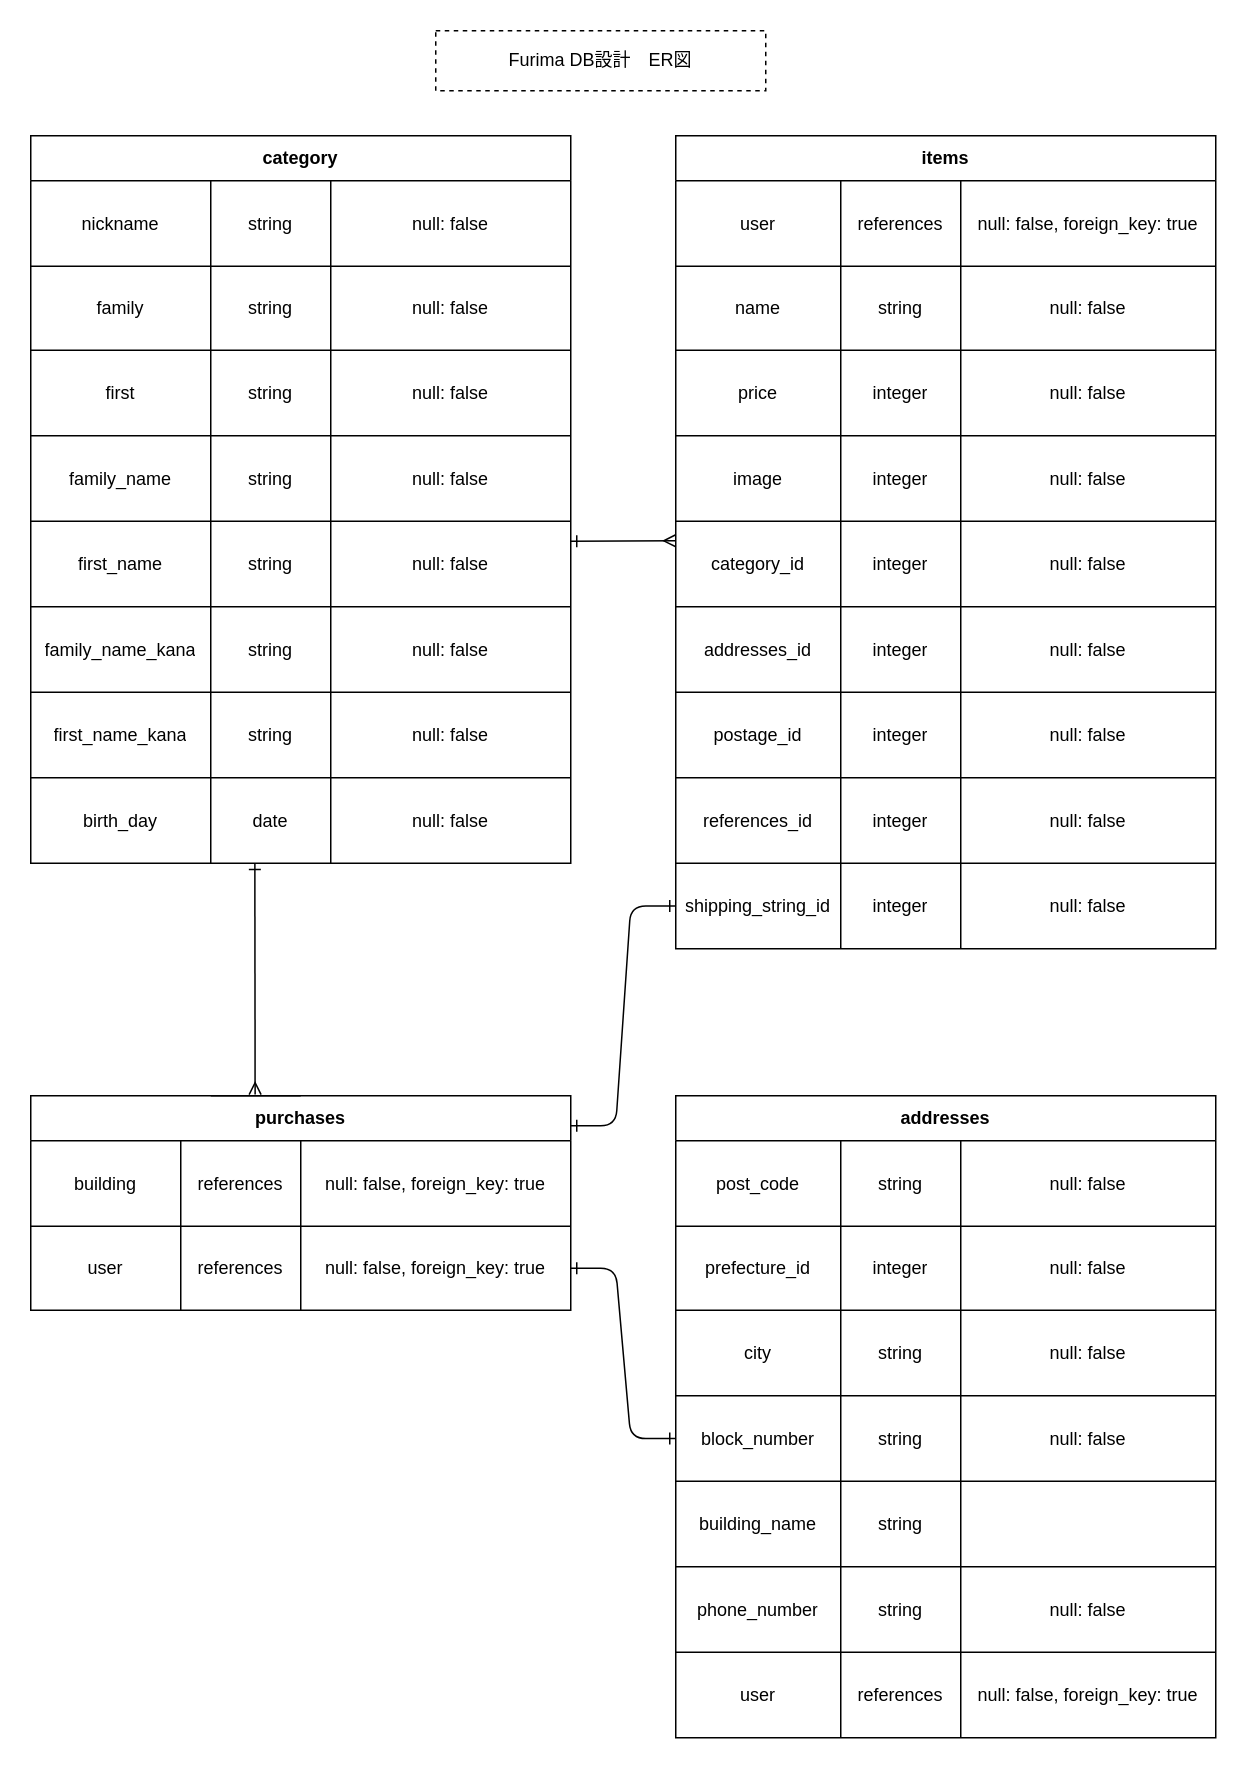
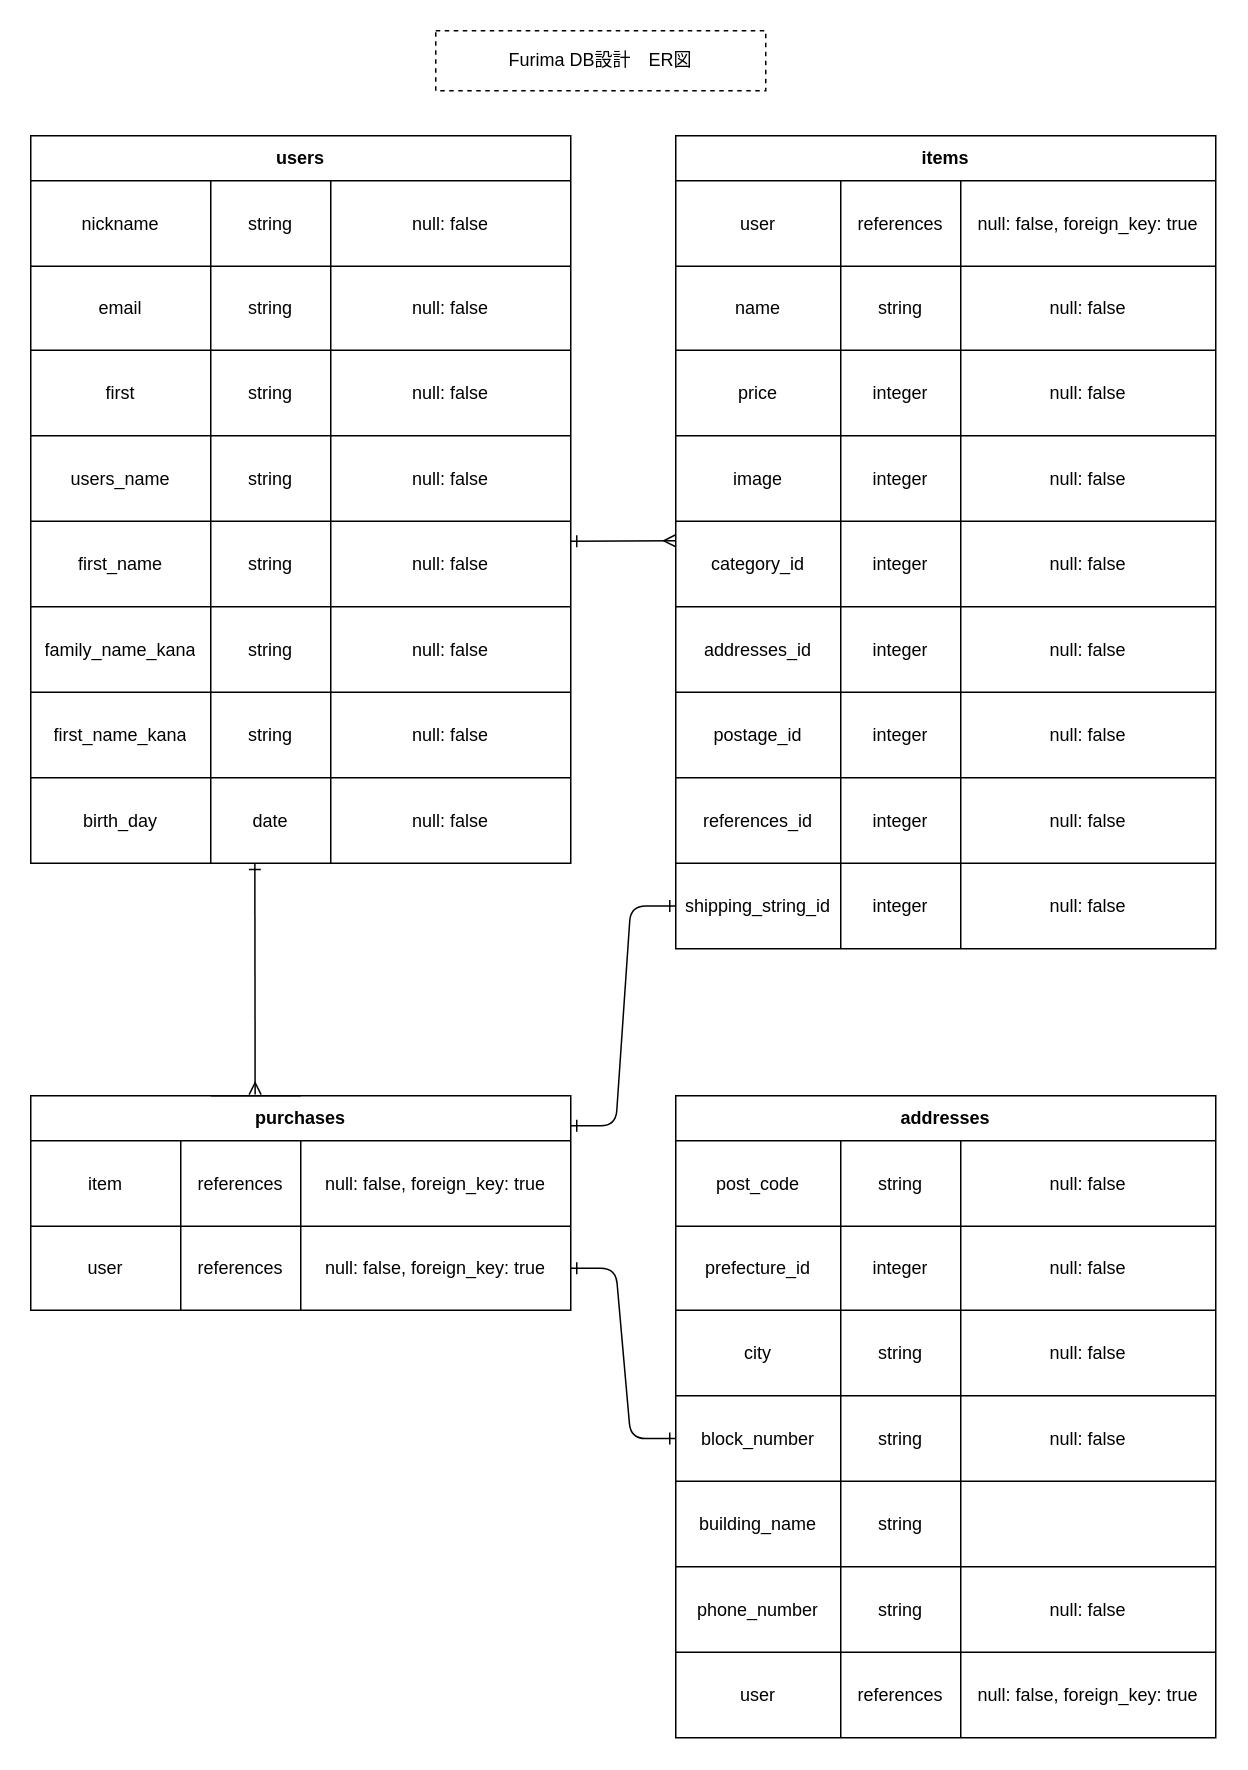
node "category": label "category" -> "users"
node "family": label "family" -> "email"
node "family_name": label "family_name" -> "users_name"
node "building": label "building" -> "item"
